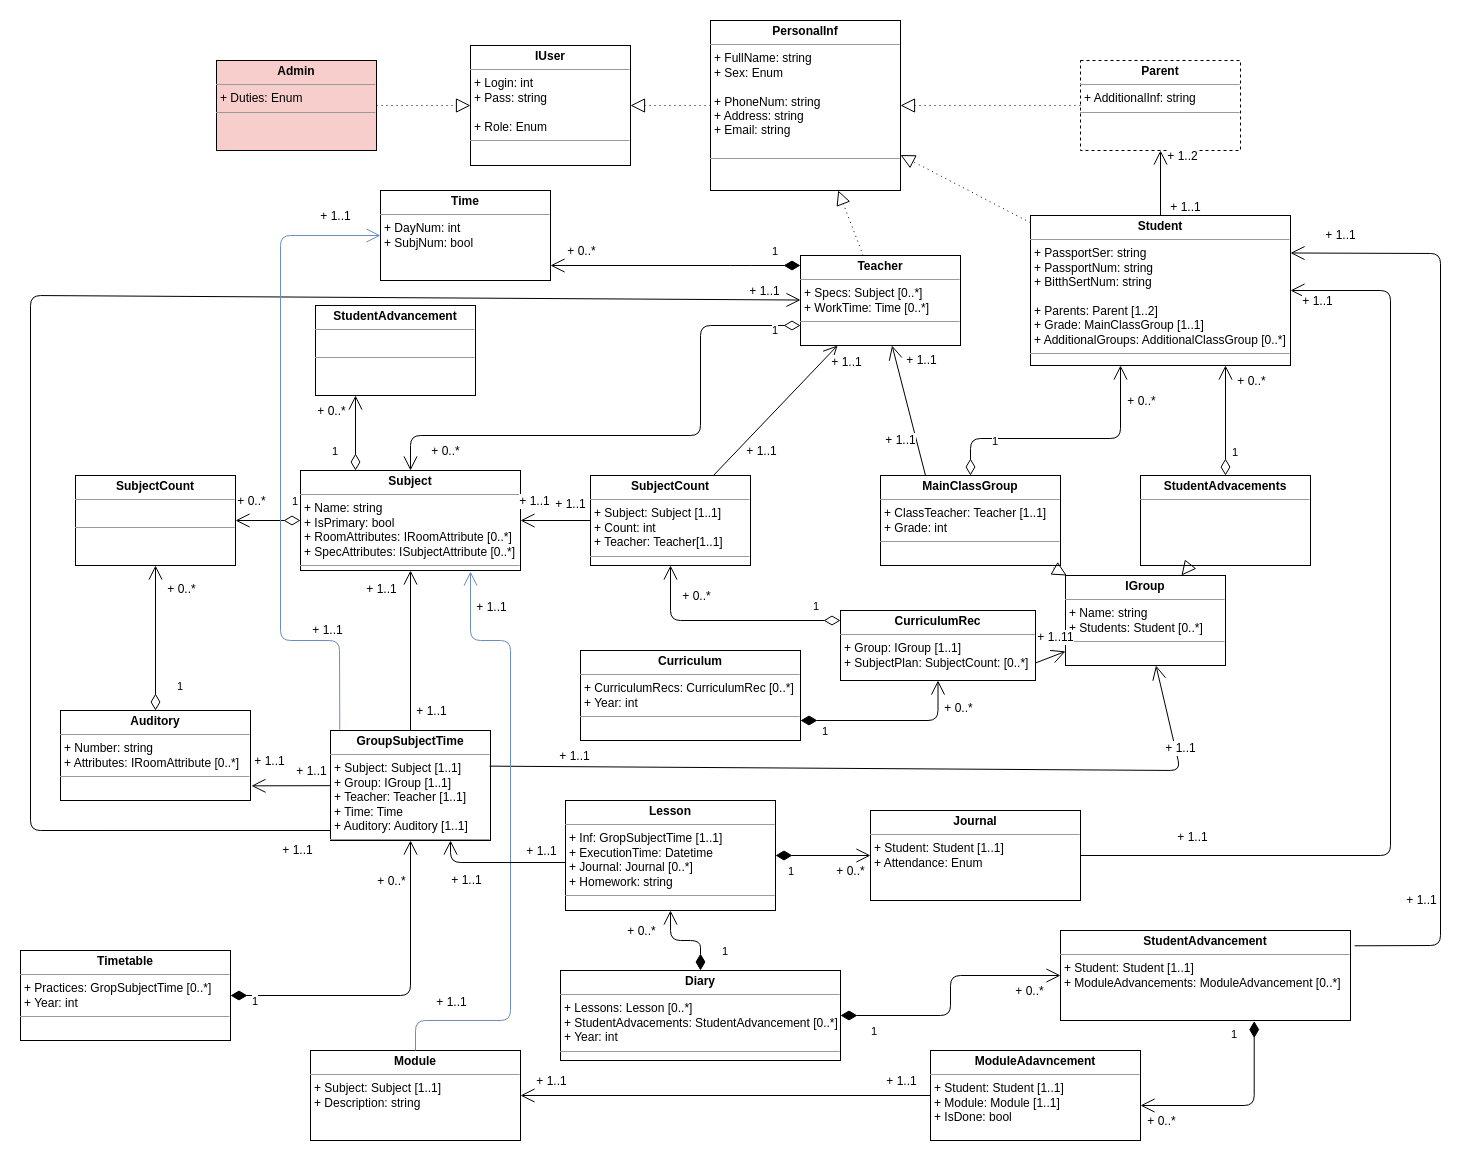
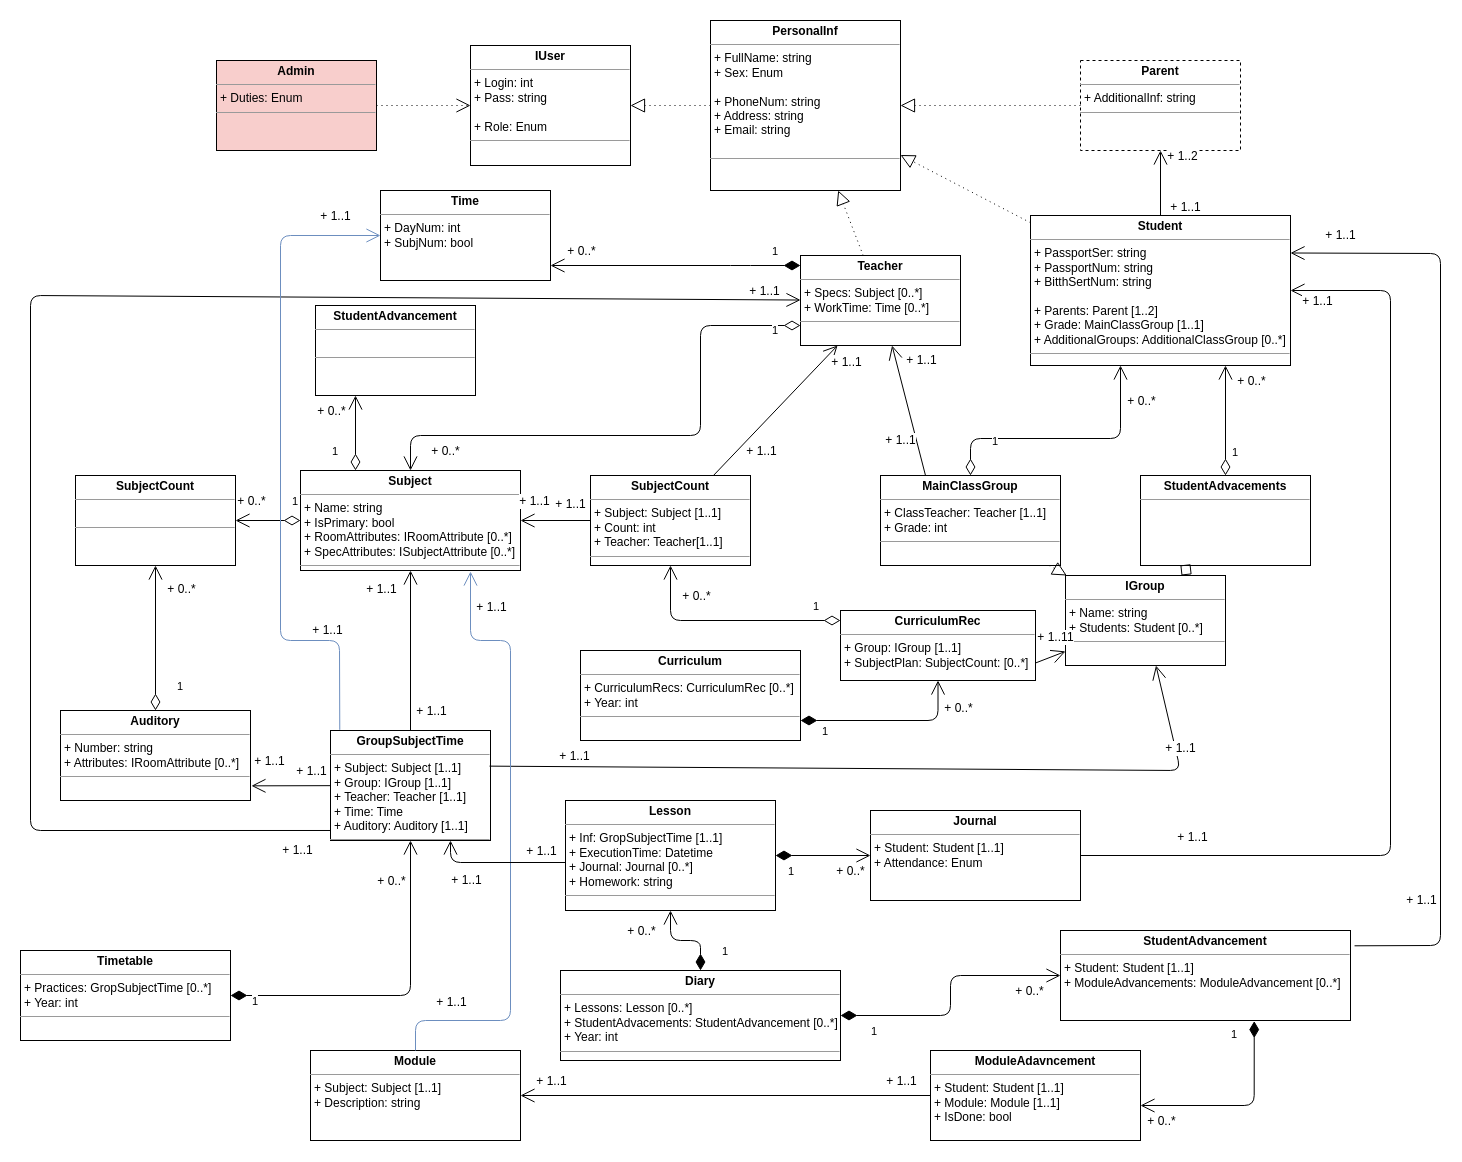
edge "Admin + Duties: Enum" -> "IUser + Login: int + Pass: string + Role: Enum": arrowhead block -> open
edge "StudentAdvacements" -> "IGroup + Name: string + Students: Student [0..*]": arrowhead block -> diamond
